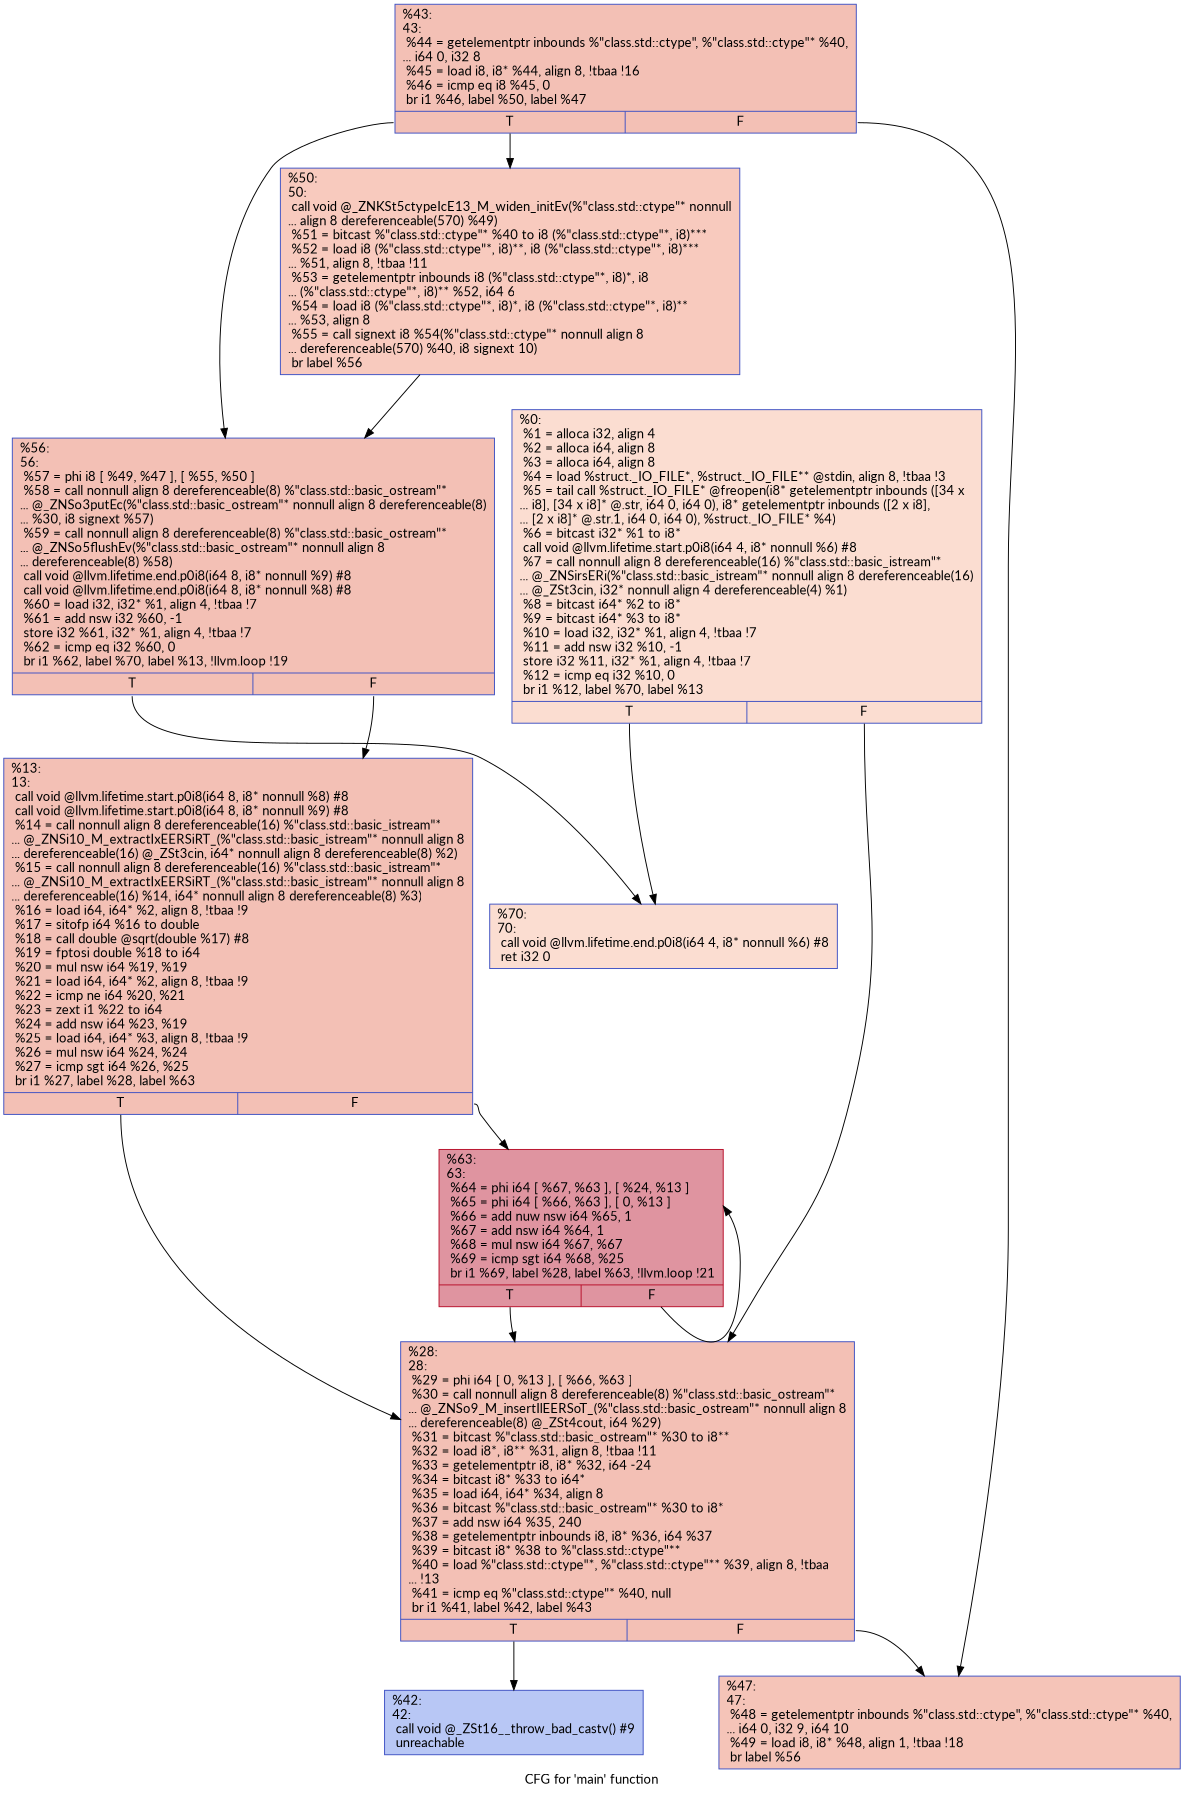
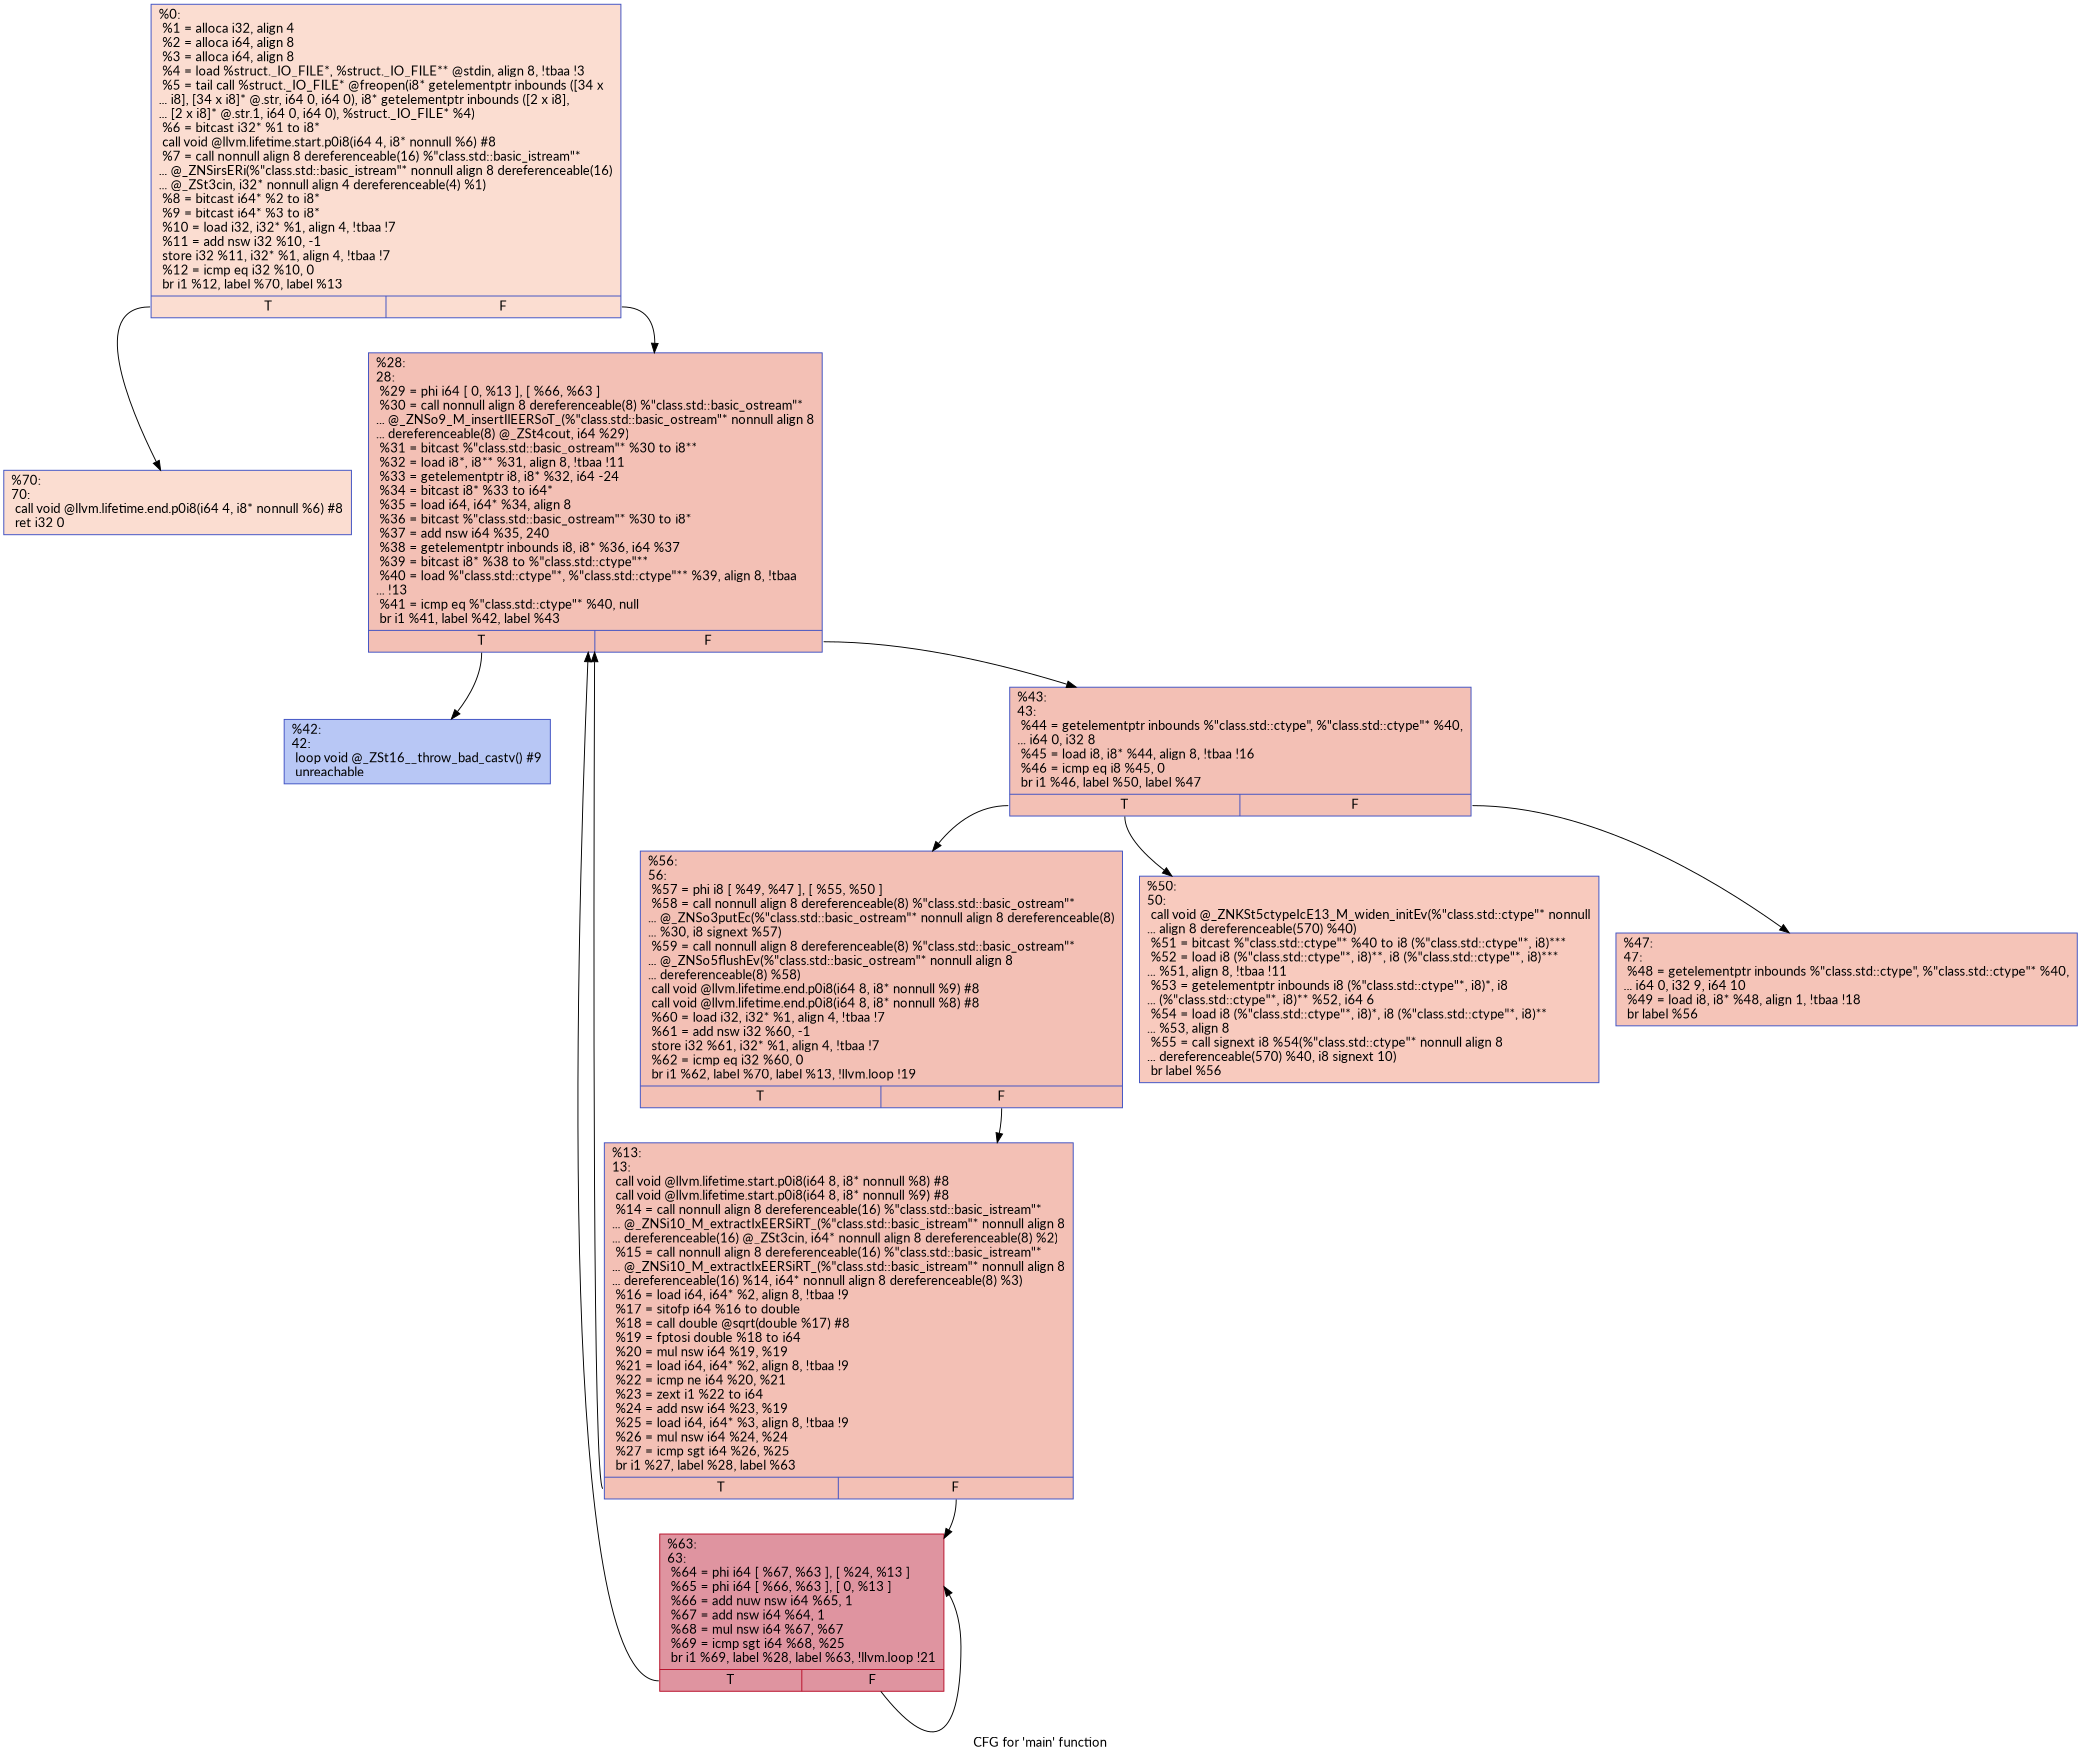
node "%50:": text "... align 8 dereferenceable(570) %49)" -> "... align 8 dereferenceable(570) %40)"
edge "%50:" -> "%56:": removed
edge "%56:" -> "%70:": removed
edge "%28:" -> "%47:": now "%28:" -> "%43:"
node "%42:": text "call void @_ZSt16__throw_bad_castv() #9" -> "loop void @_ZSt16__throw_bad_castv() #9"
